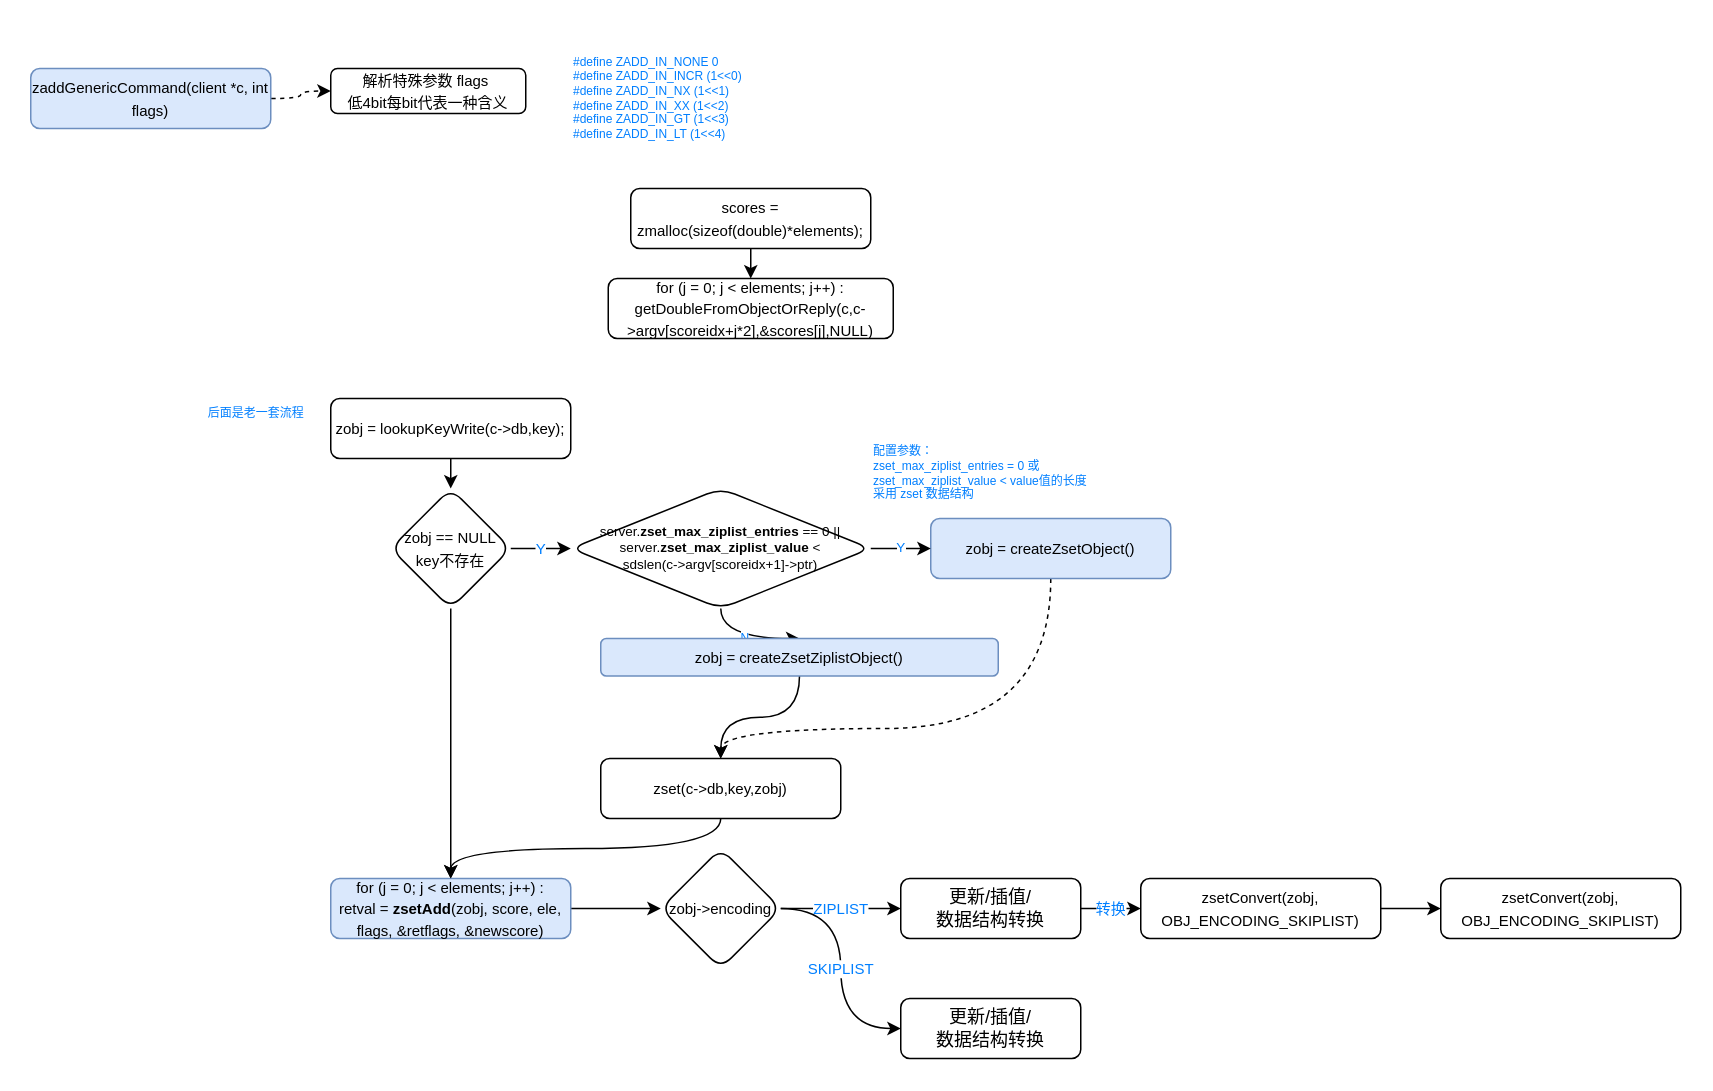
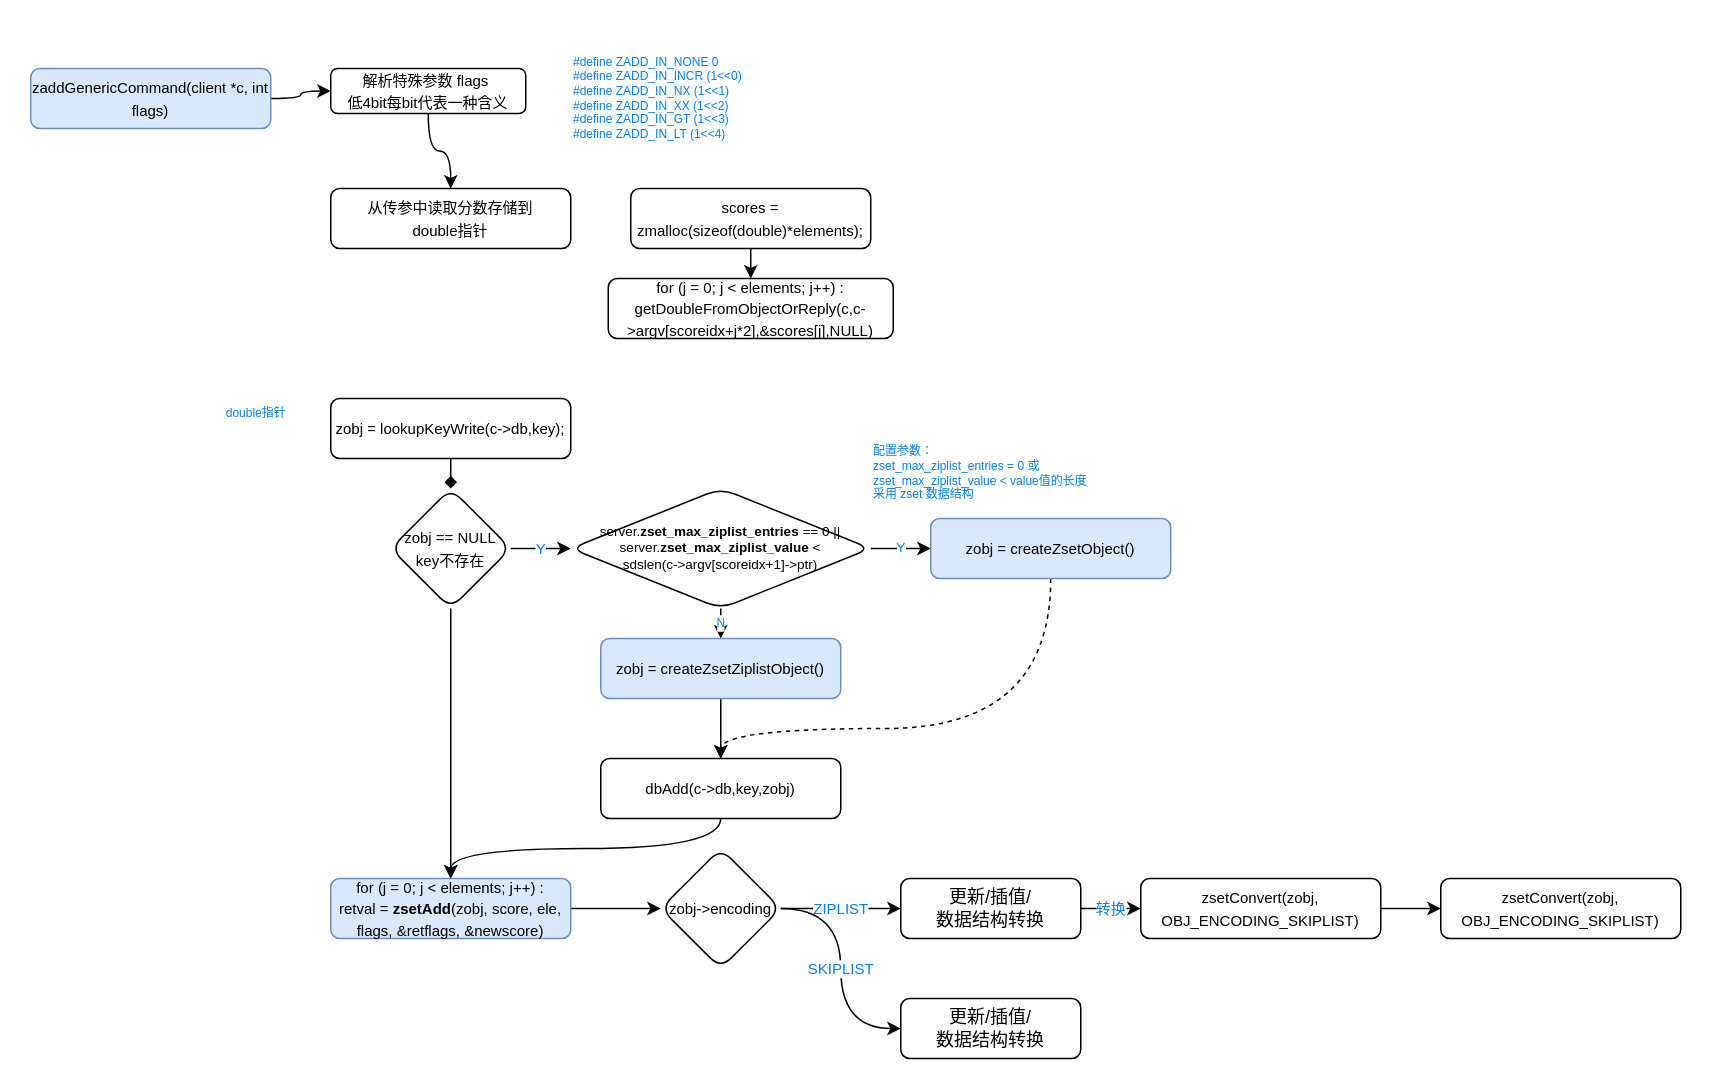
edge "zaddGenericCommand(client *c, int flags)" -> "解析特殊参数 flags 低4bit每bit代表一种含义": style dashed -> solid
edge "解析特殊参数 flags 低4bit每bit代表一种含义" -> "从传参中读取分数存储到 double指针": added
node "从传参中读取分数存储到 double指针": added
node "后面是老一套流程": label "后面是老一套流程" -> "double指针"
edge "zobj = lookupKeyWrite(c->db,key);" -> "zobj == NULL key不存在": arrowhead classic -> diamond
node "zobj = createZsetZiplistObject()": size 398x38 -> 240x60
node "zset(c->db,key,zobj)": label "zset(c->db,key,zobj)" -> "dbAdd(c->db,key,zobj)"
